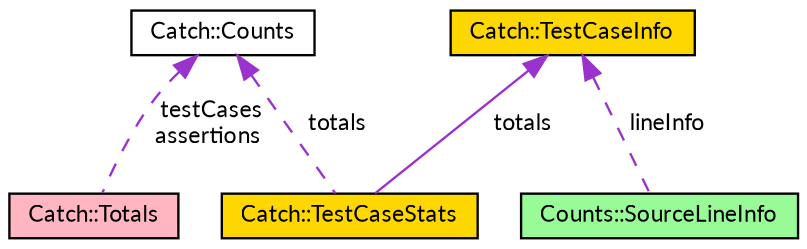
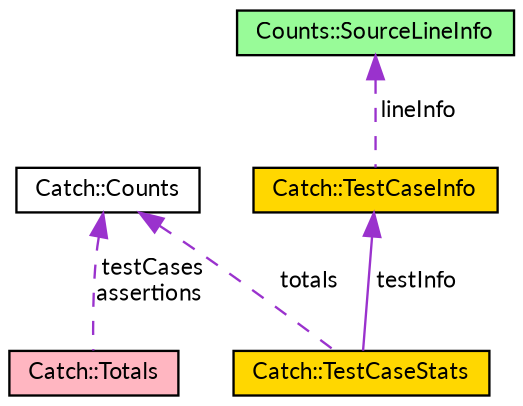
edge "Catch::TestCaseStats" -> "Catch::TestCaseInfo": label " totals" -> " testInfo"
edge "Counts::SourceLineInfo" -> "Catch::TestCaseInfo": reversed
